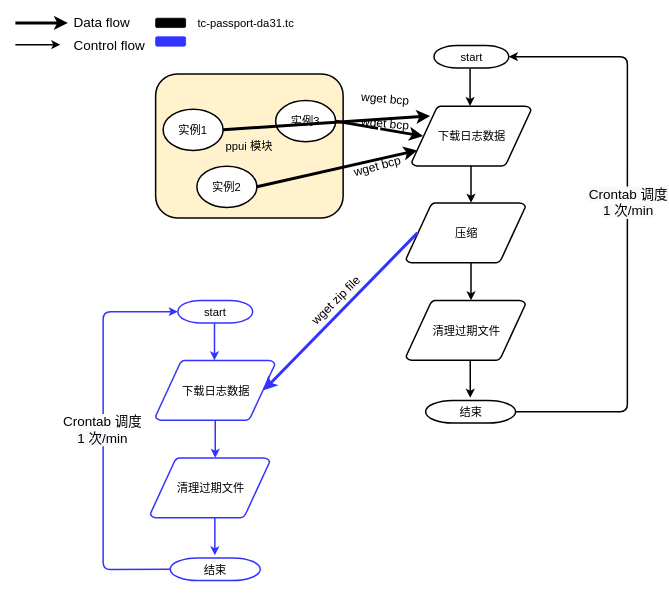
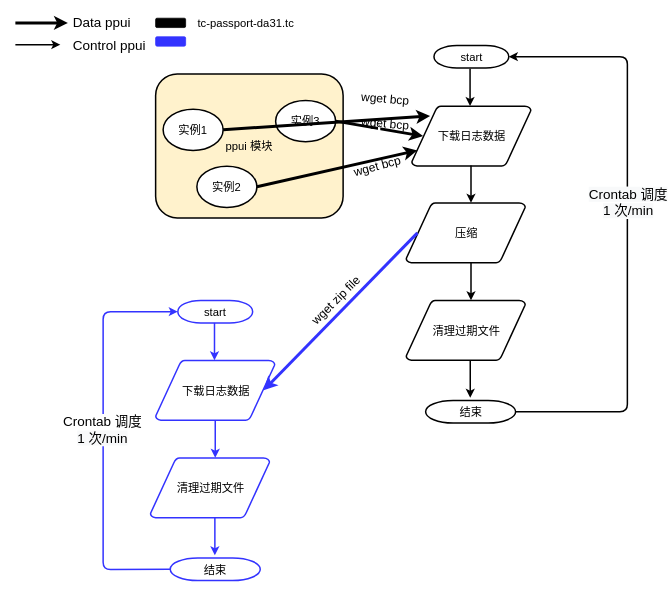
node "Data flow": label "Data flow" -> "Data ppui"
node "Control flow": label "Control flow" -> "Control ppui"
